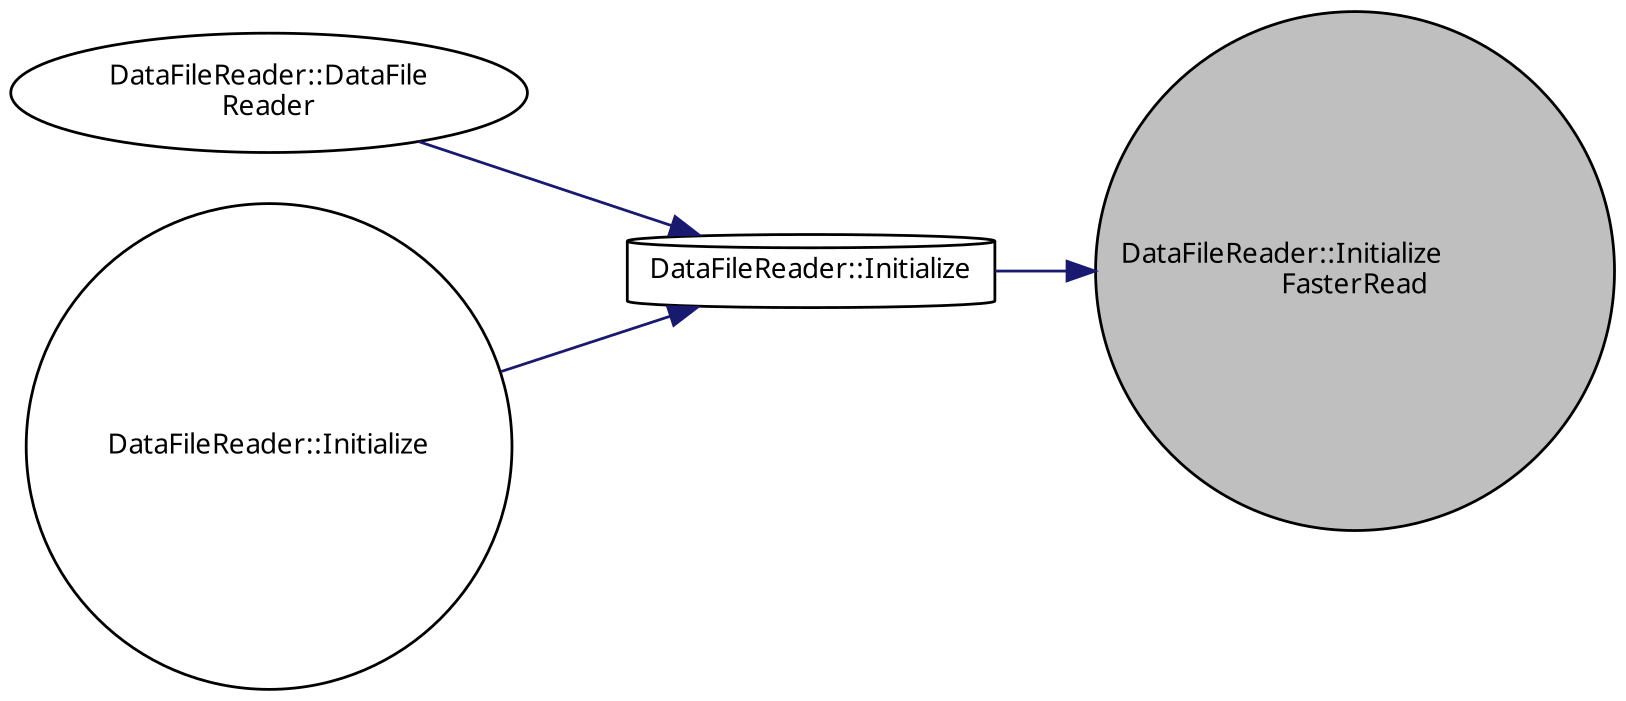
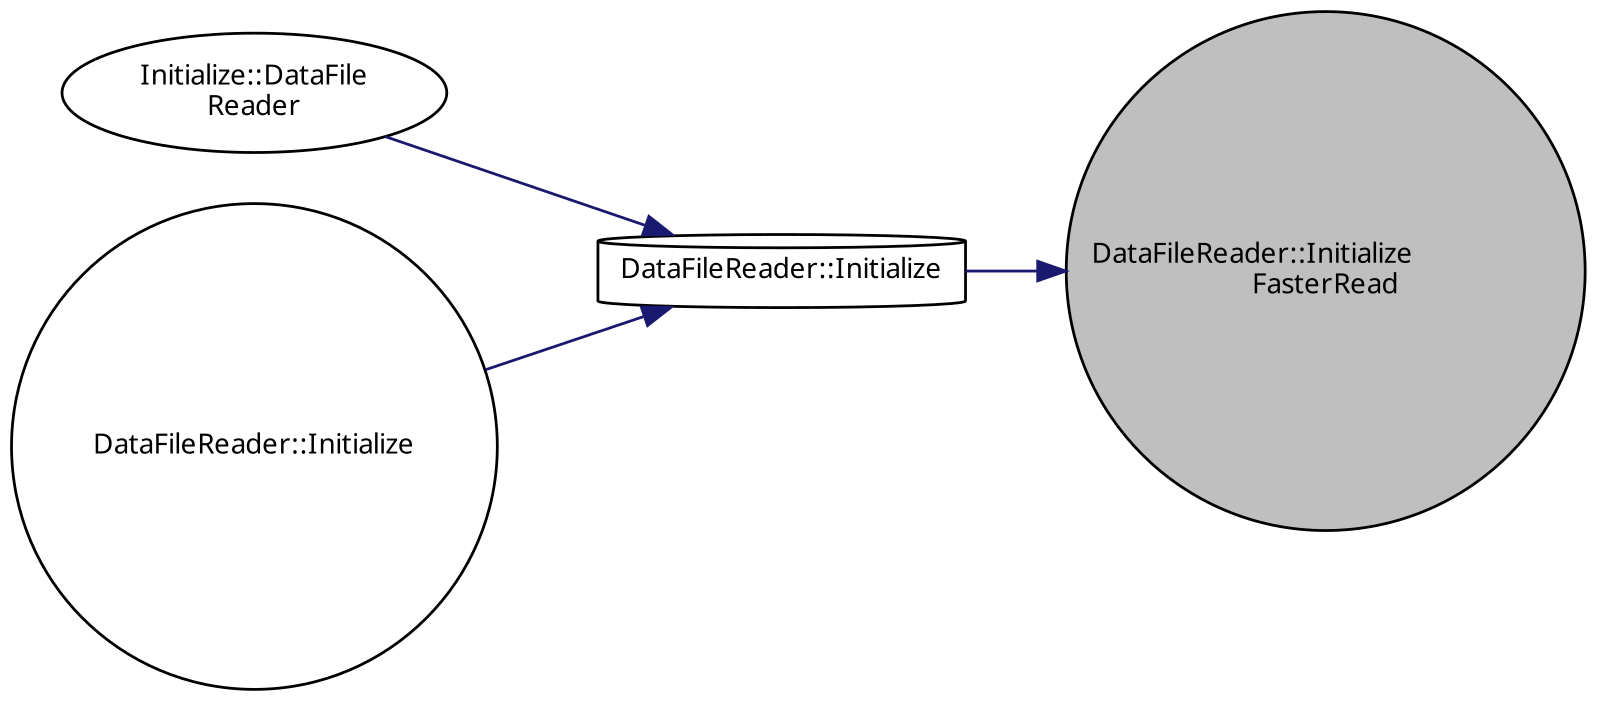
node "DataFileReader::DataFile Reader": label "DataFileReader::DataFile Reader" -> "Initialize::DataFile Reader"
